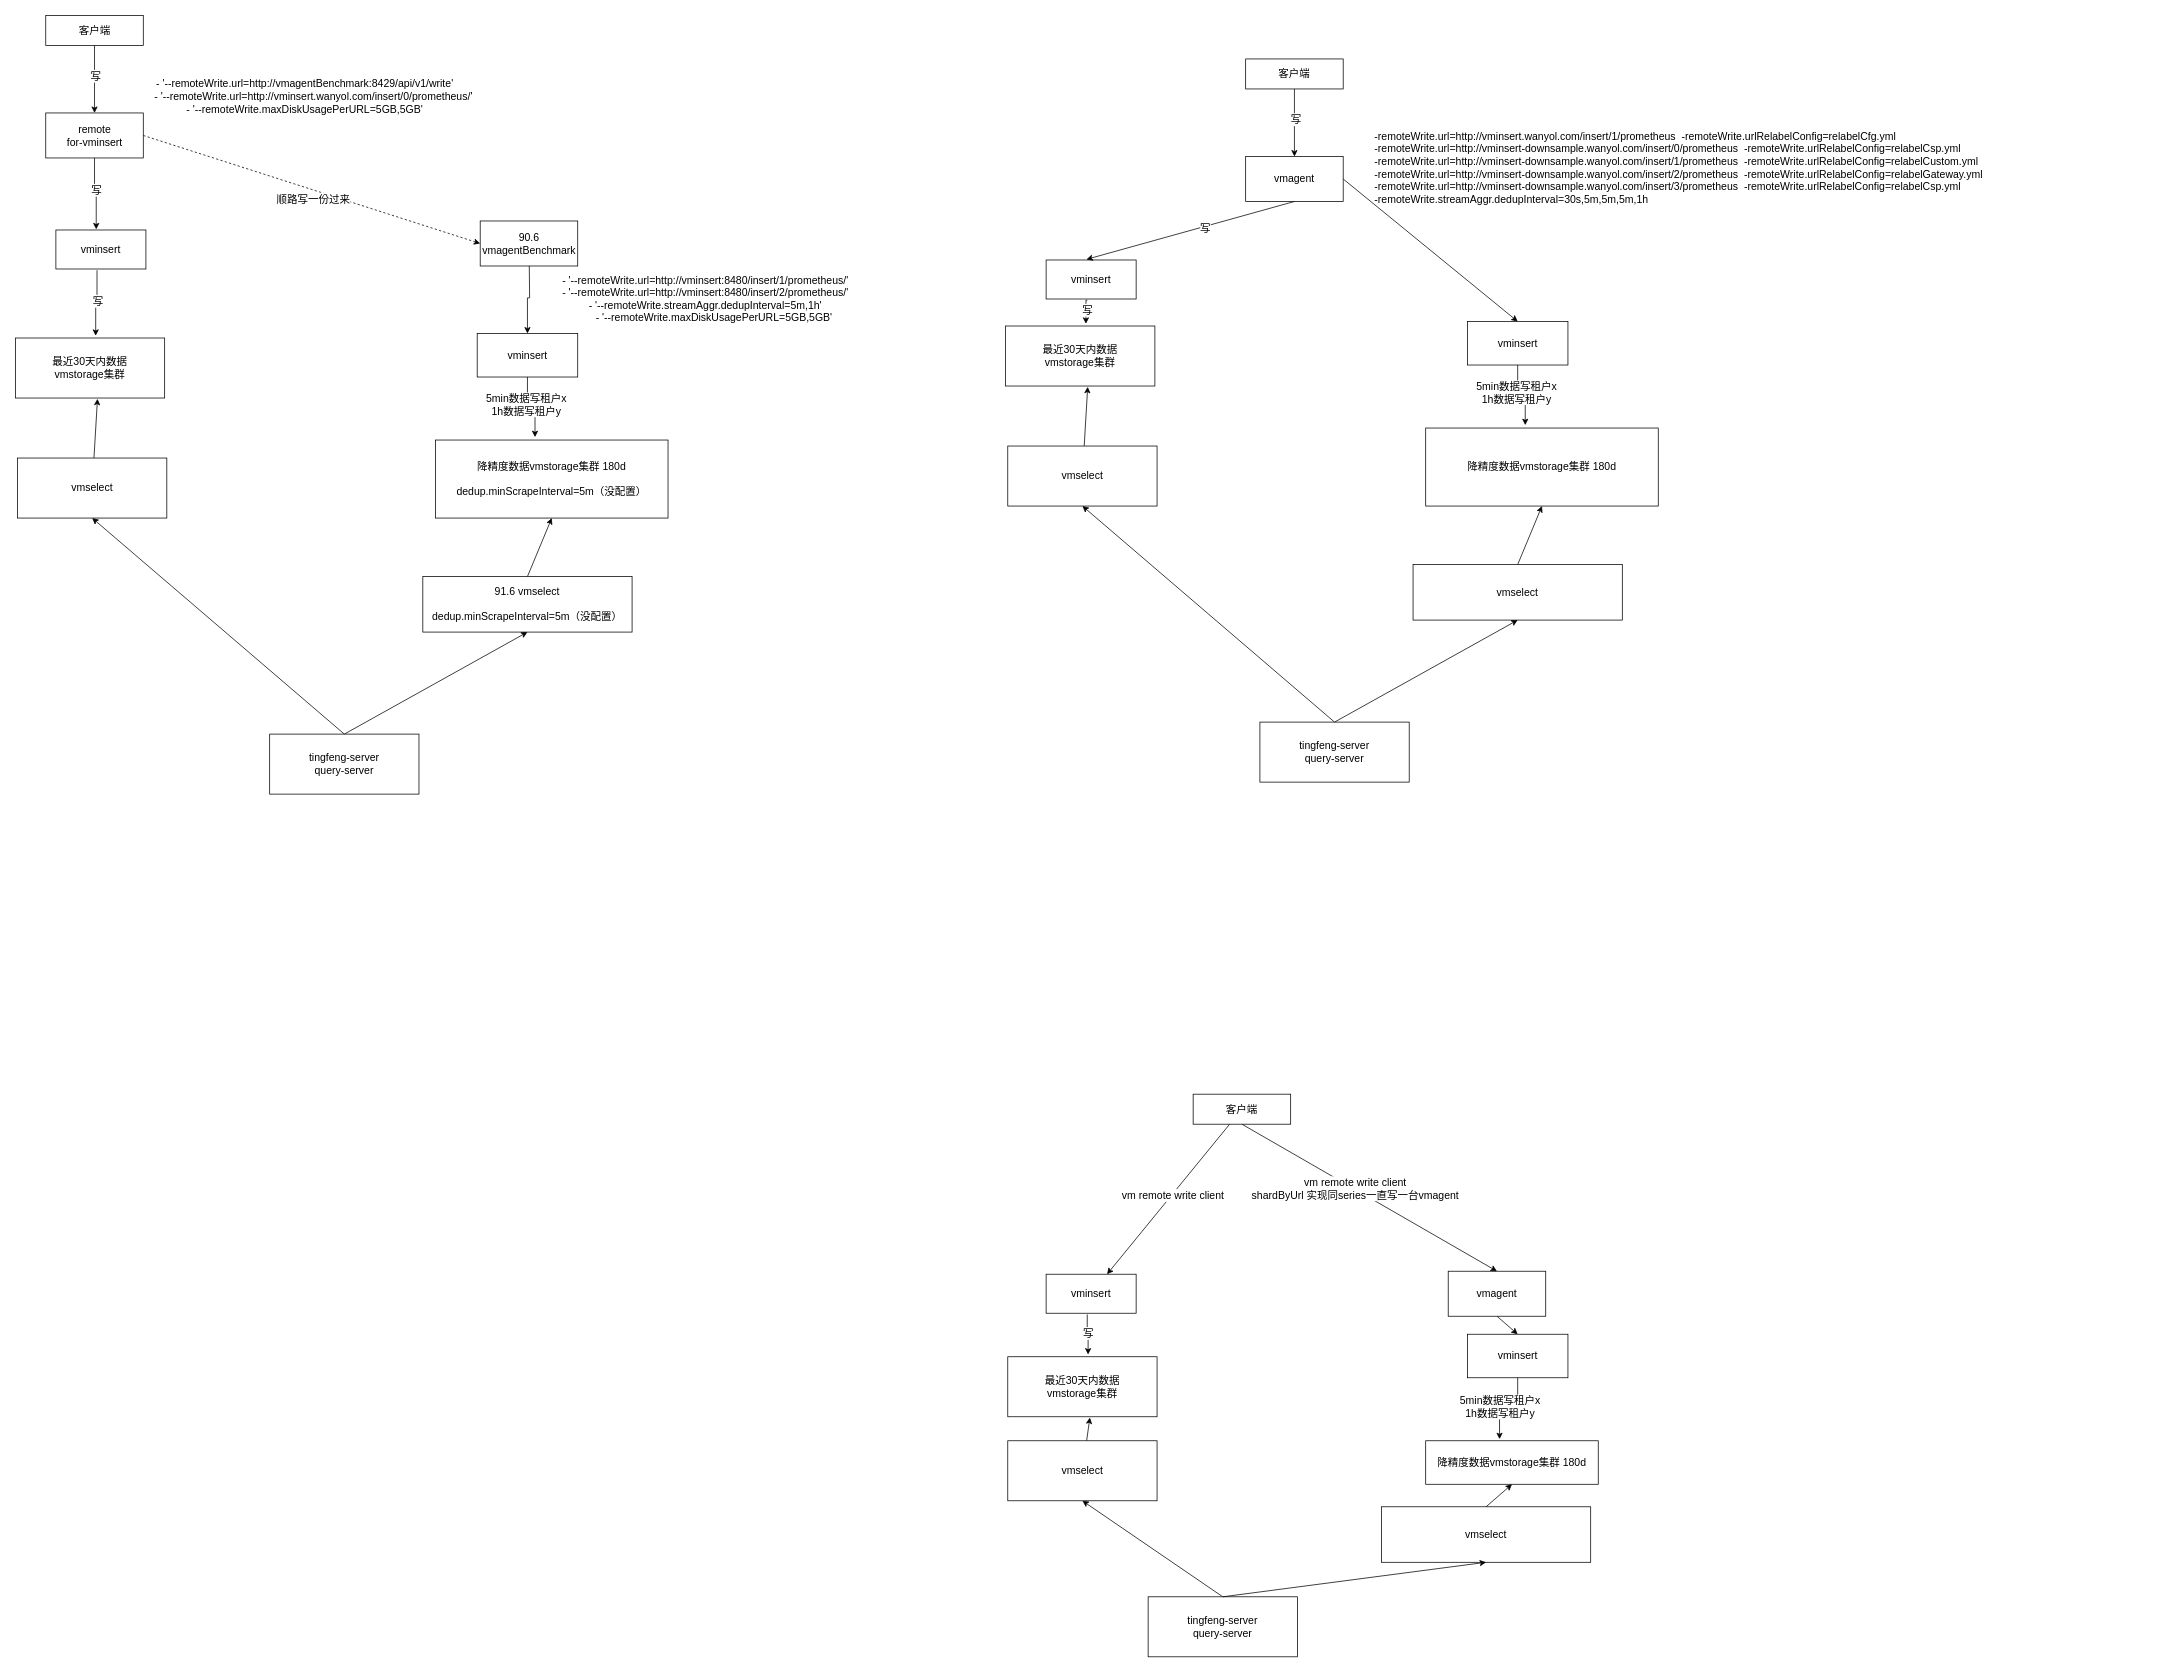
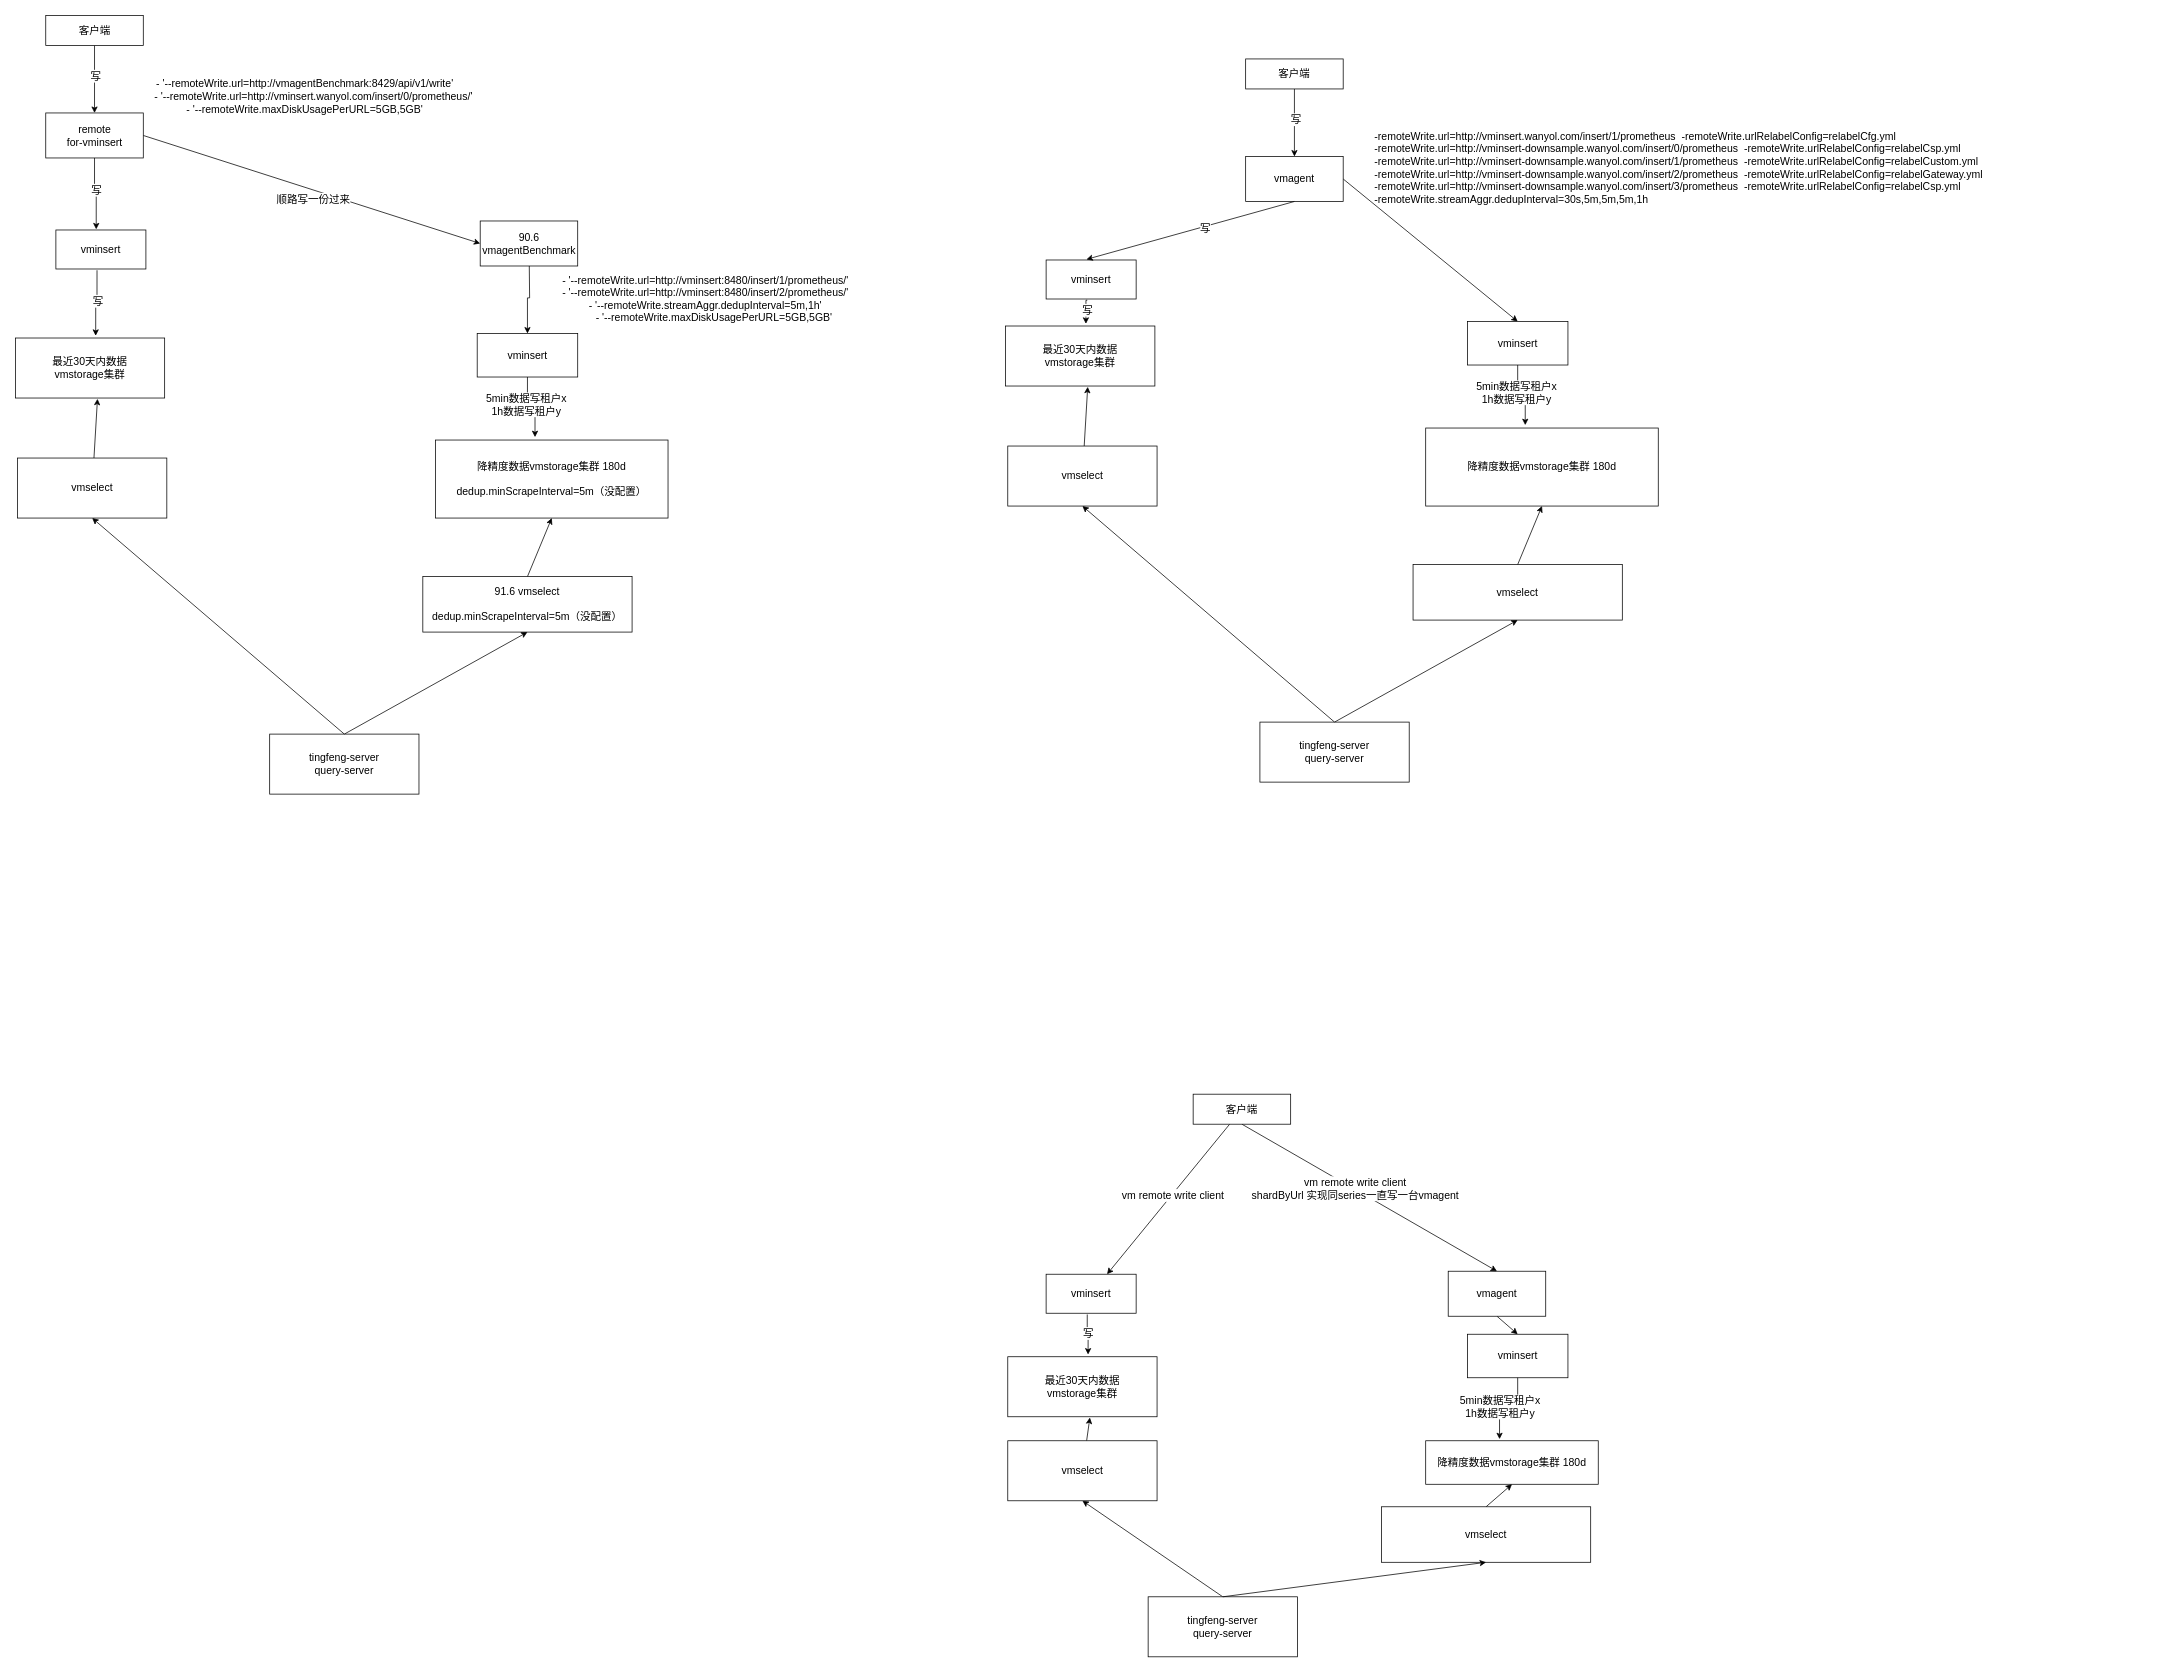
edge "remote for-vminsert" -> "90.6vmagentBenchmark": style dashed -> solid
